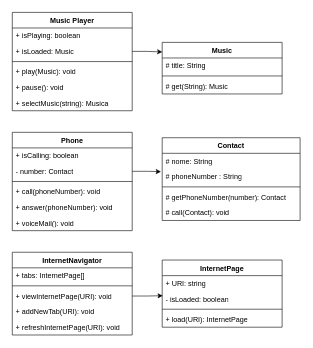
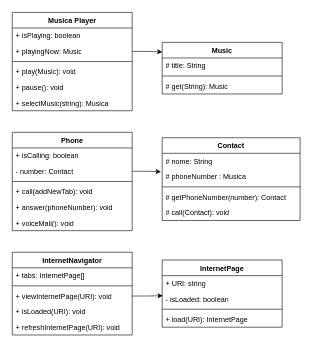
node "Music Player": label "Music Player" -> "Musica Player"
node "+ isLoaded: Music": label "+ isLoaded: Music" -> "+ playingNow: Music"
node "# phoneNumber : String": label "# phoneNumber : String" -> "# phoneNumber : Musica"
node "+ call(phoneNumber): void": label "+ call(phoneNumber): void" -> "+ call(addNewTab): void"
node "+ addNewTab(URI): void": label "+ addNewTab(URI): void" -> "+ isLoaded(URI): void"
